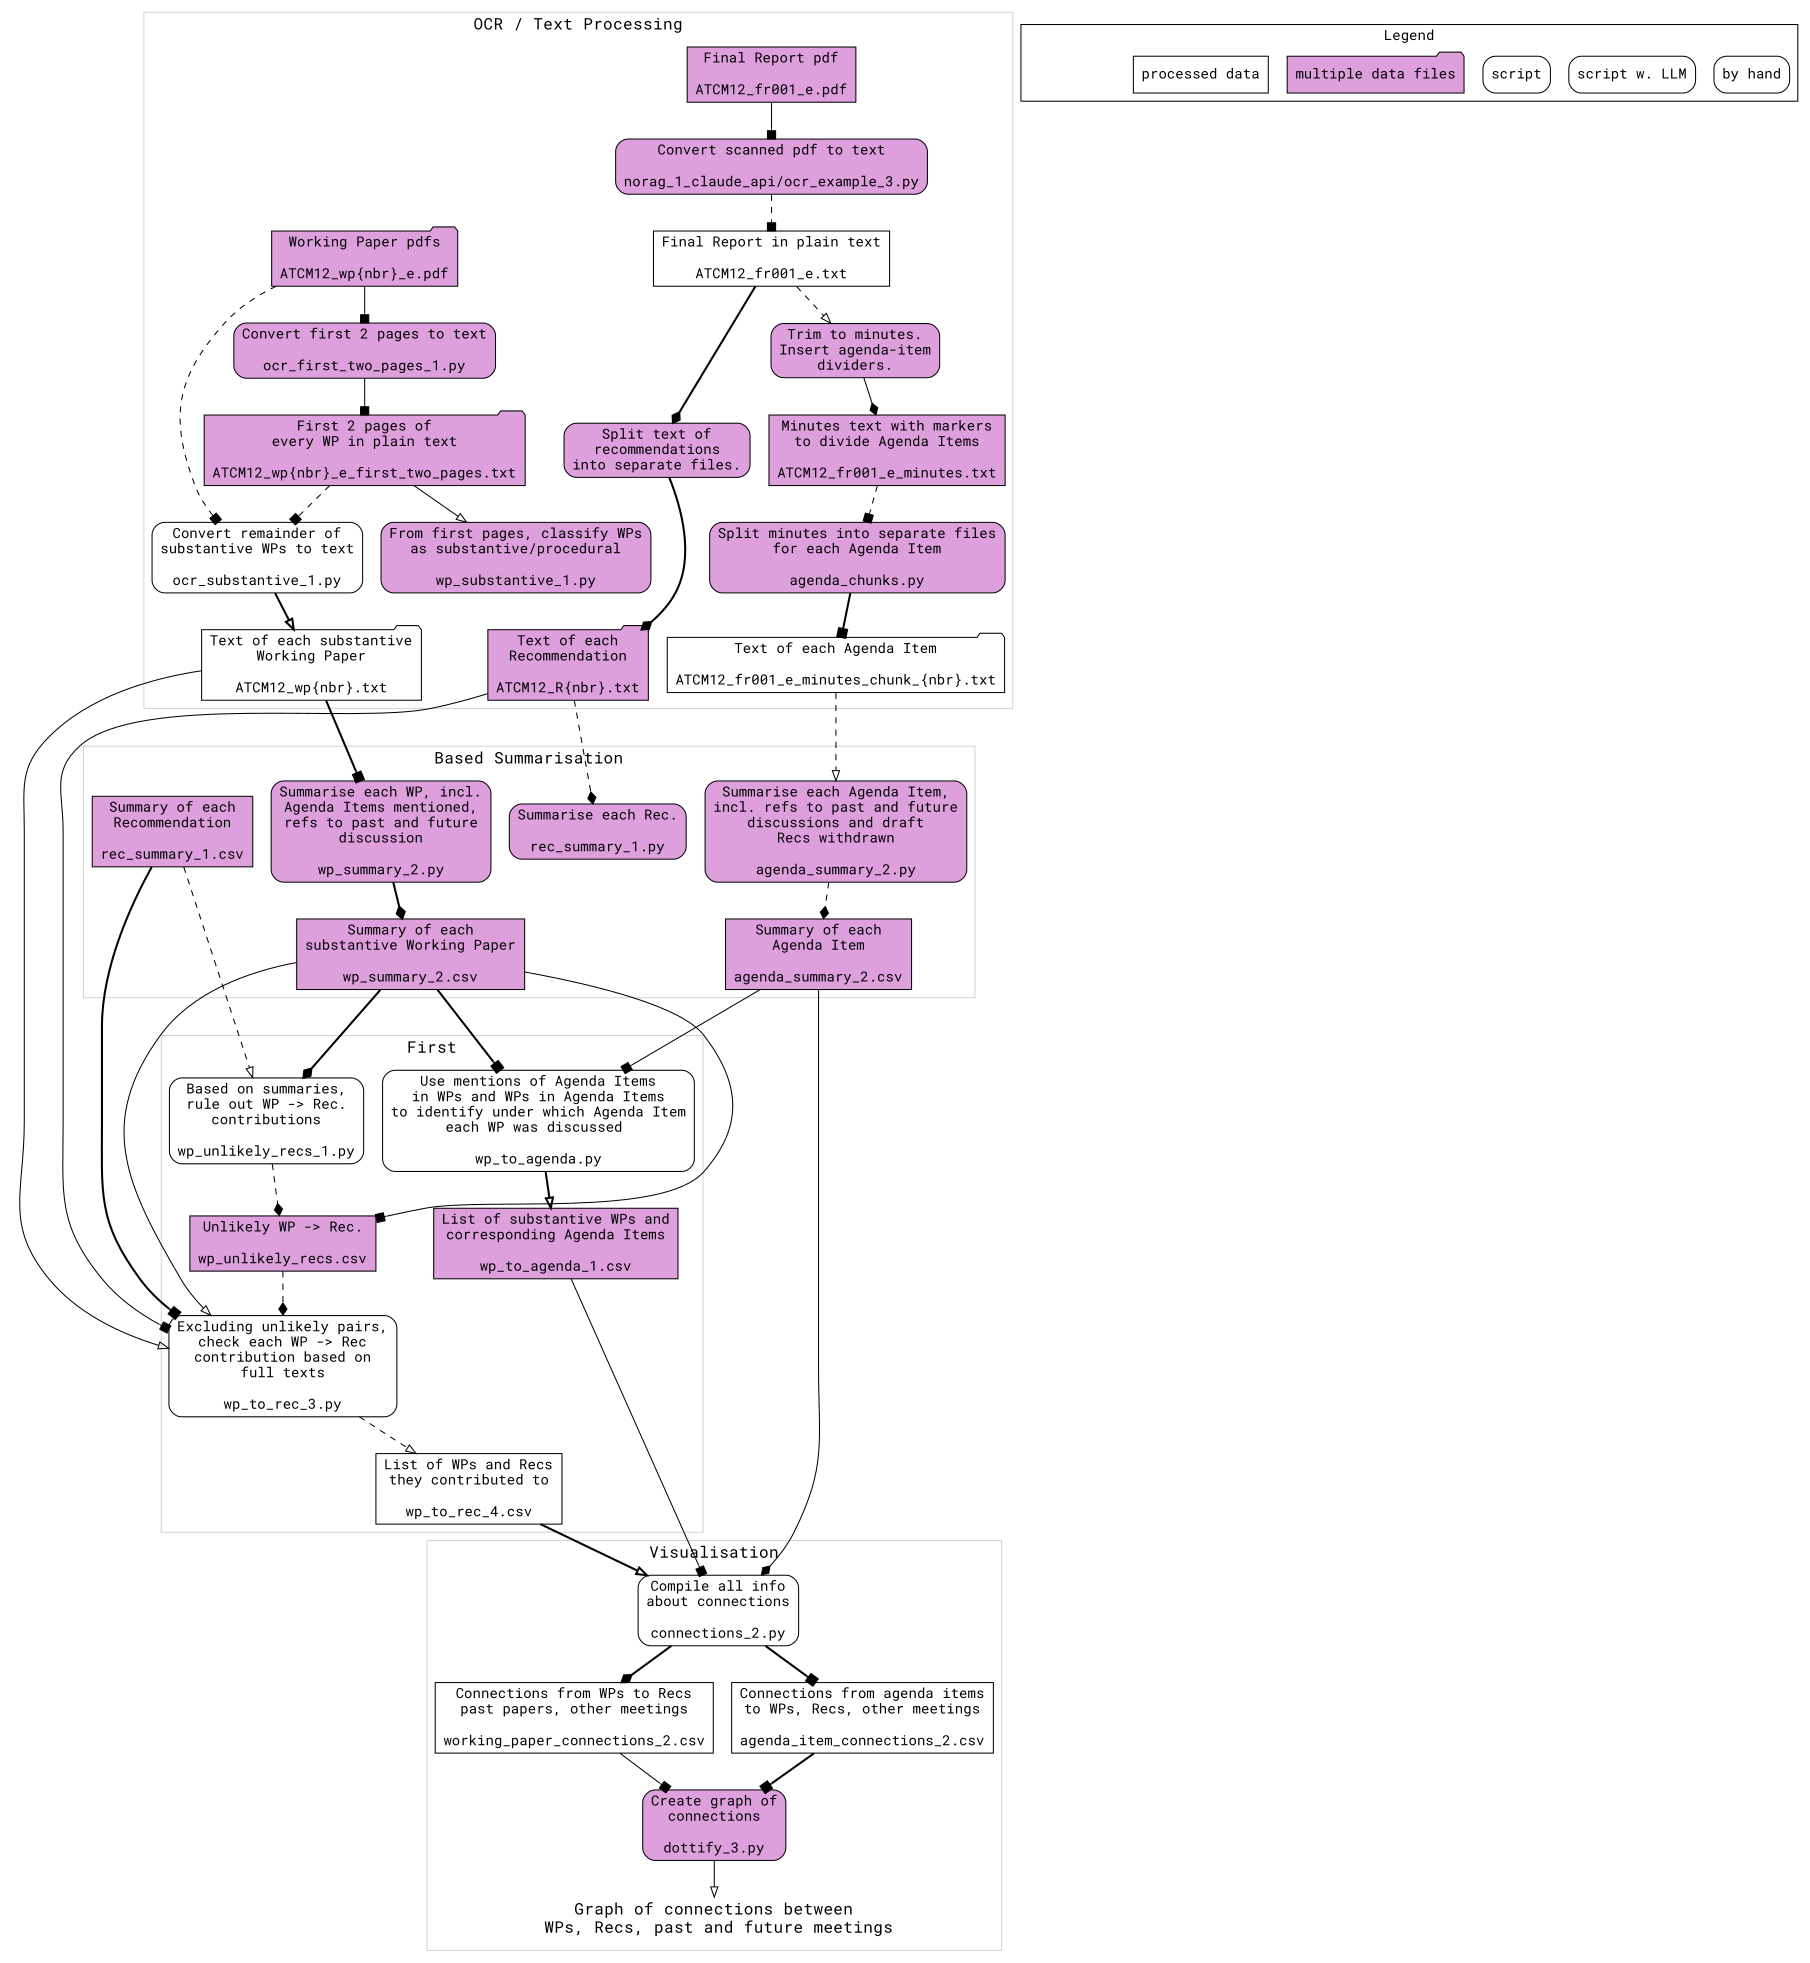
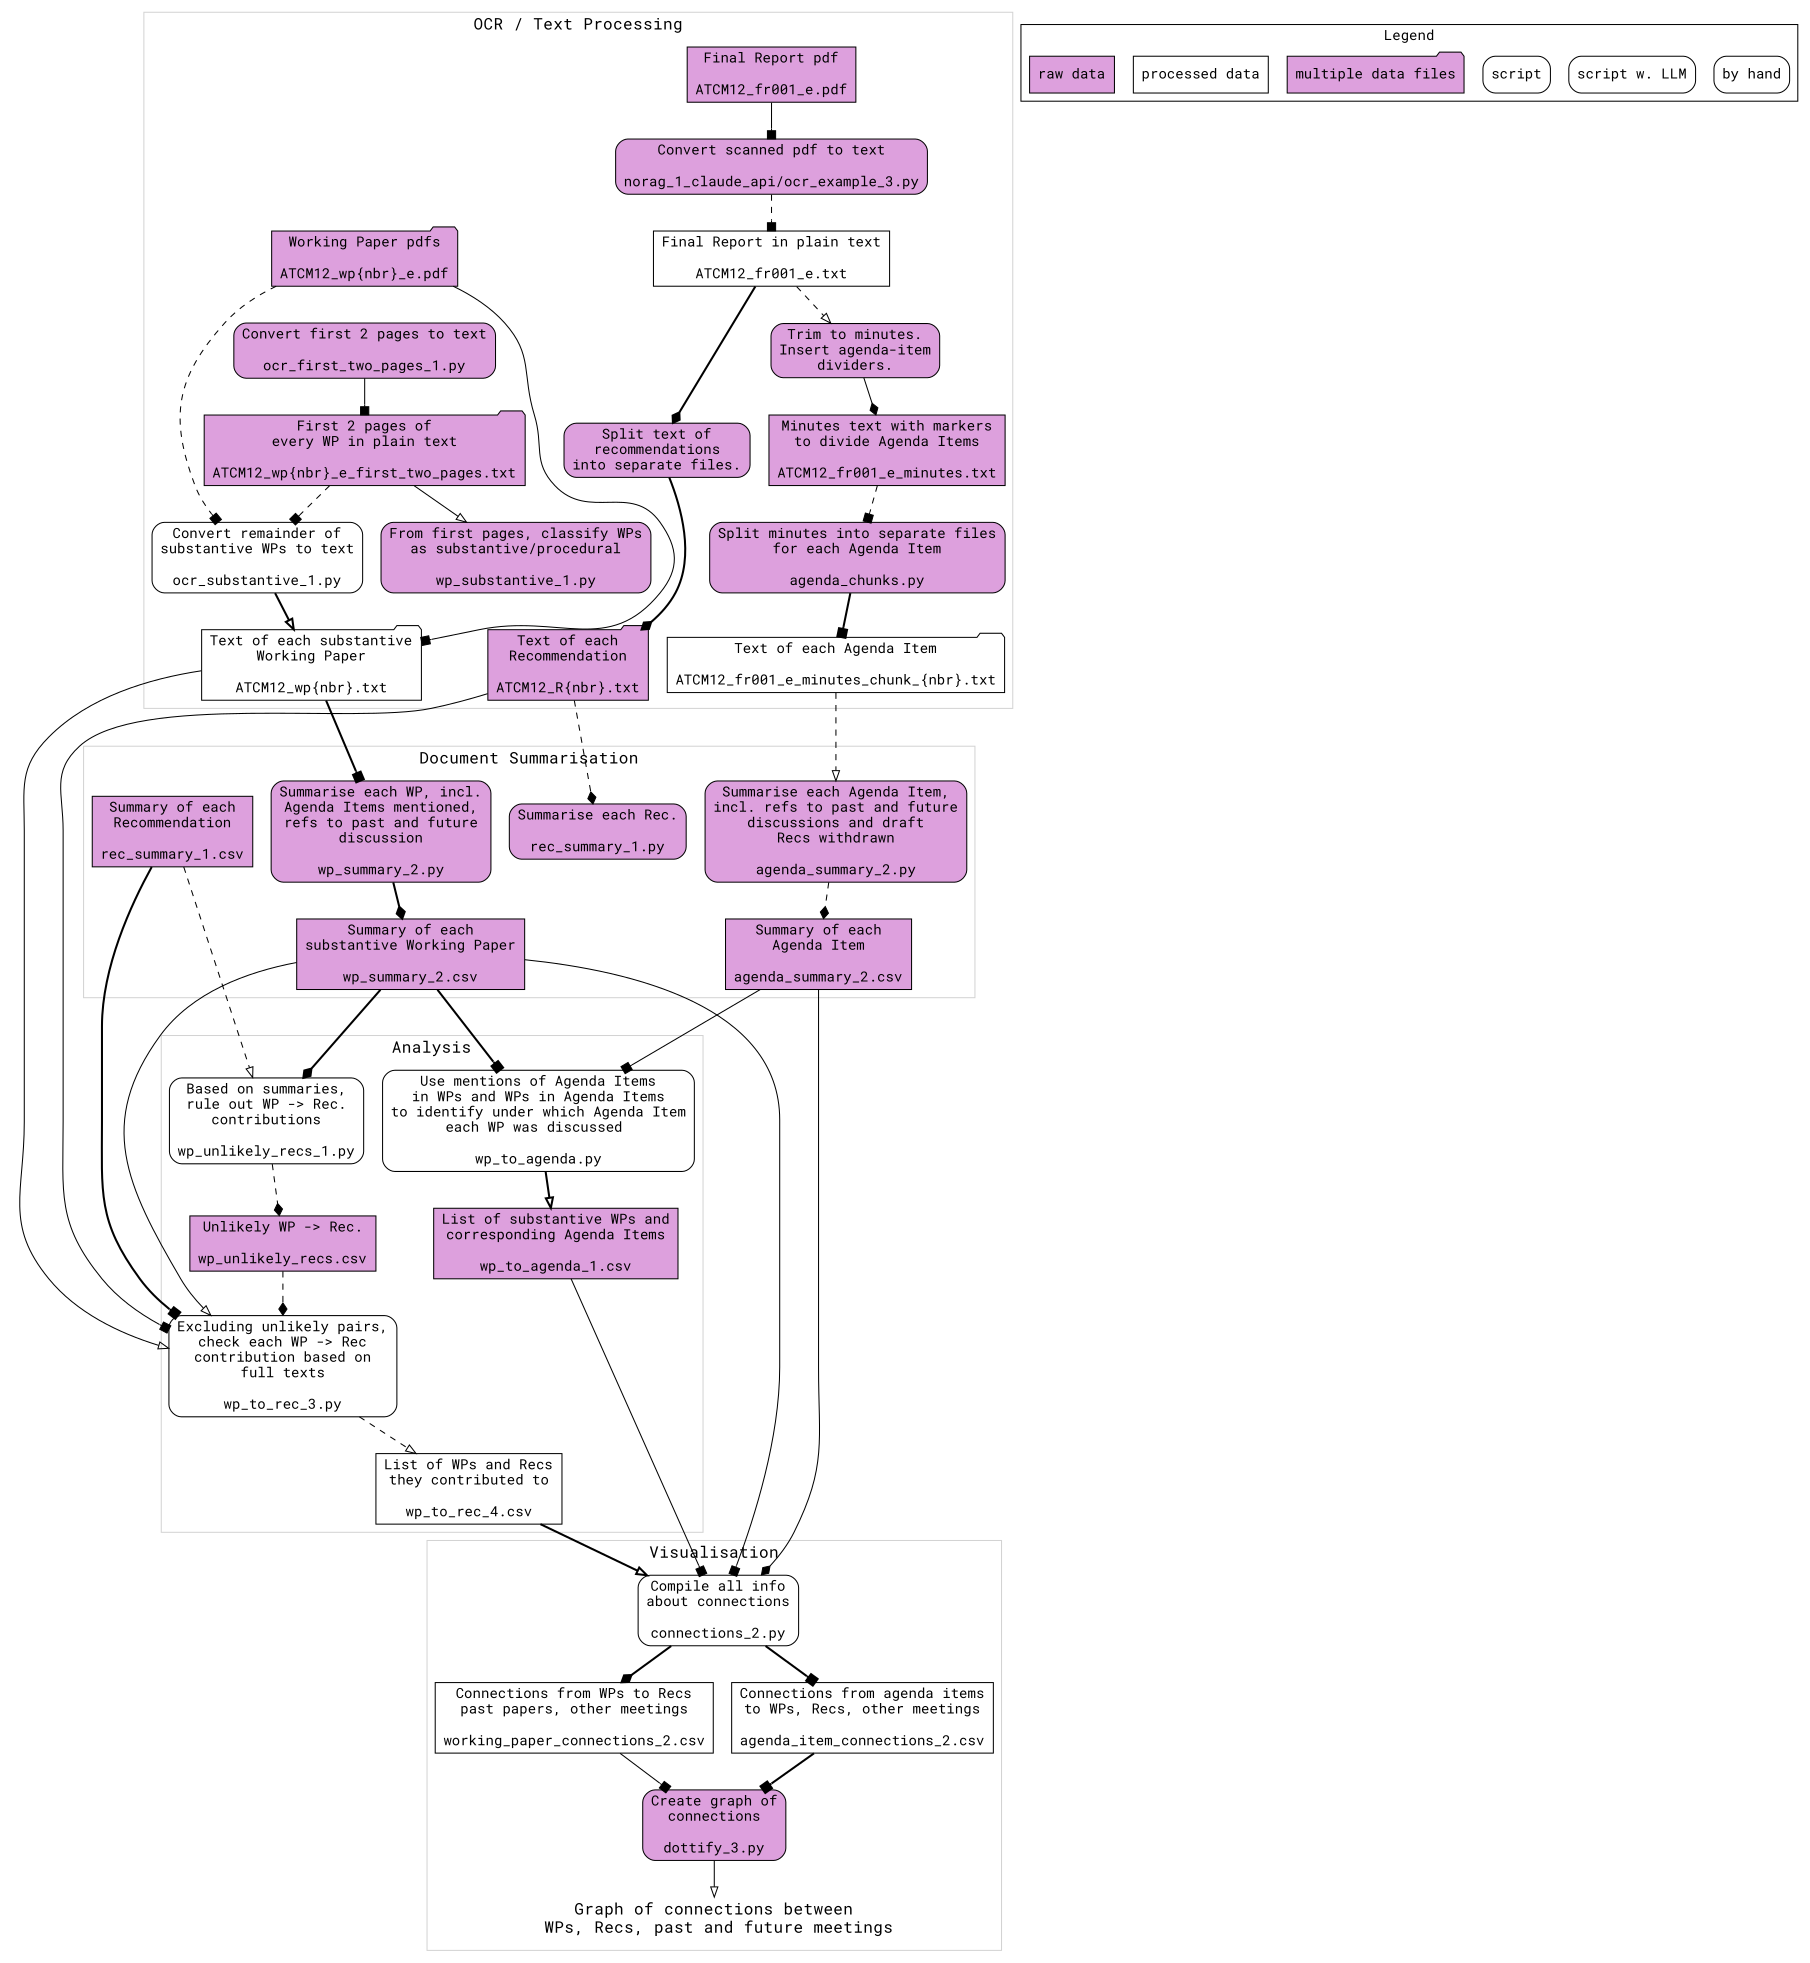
node "raw data": added
edge "Working Paper pdfs ATCM12_wp{nbr}_e.pdf" -> "Convert first 2 pages to text ocr_first_two_pages_1.py": now "Working Paper pdfs ATCM12_wp{nbr}_e.pdf" -> "Text of each substantive Working Paper ATCM12_wp{nbr}.txt"
cluster "Based Summarisation": label "Based Summarisation" -> "Document Summarisation"
cluster "First": label "First" -> "Analysis"
edge "Summary of each substantive Working Paper wp_summary_2.csv" -> "Unlikely WP -> Rec. wp_unlikely_recs.csv": now "Summary of each substantive Working Paper wp_summary_2.csv" -> "Compile all info about connections connections_2.py"
